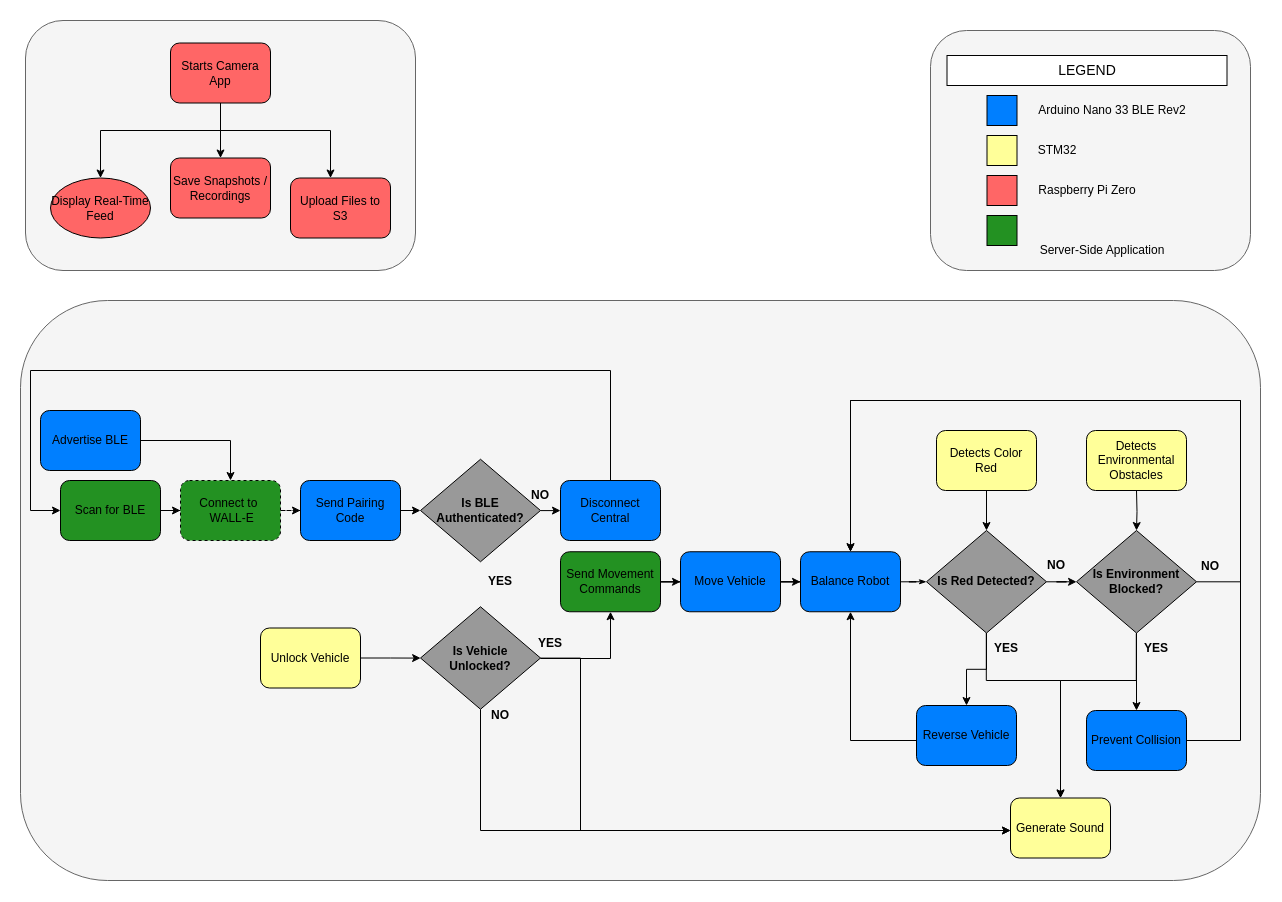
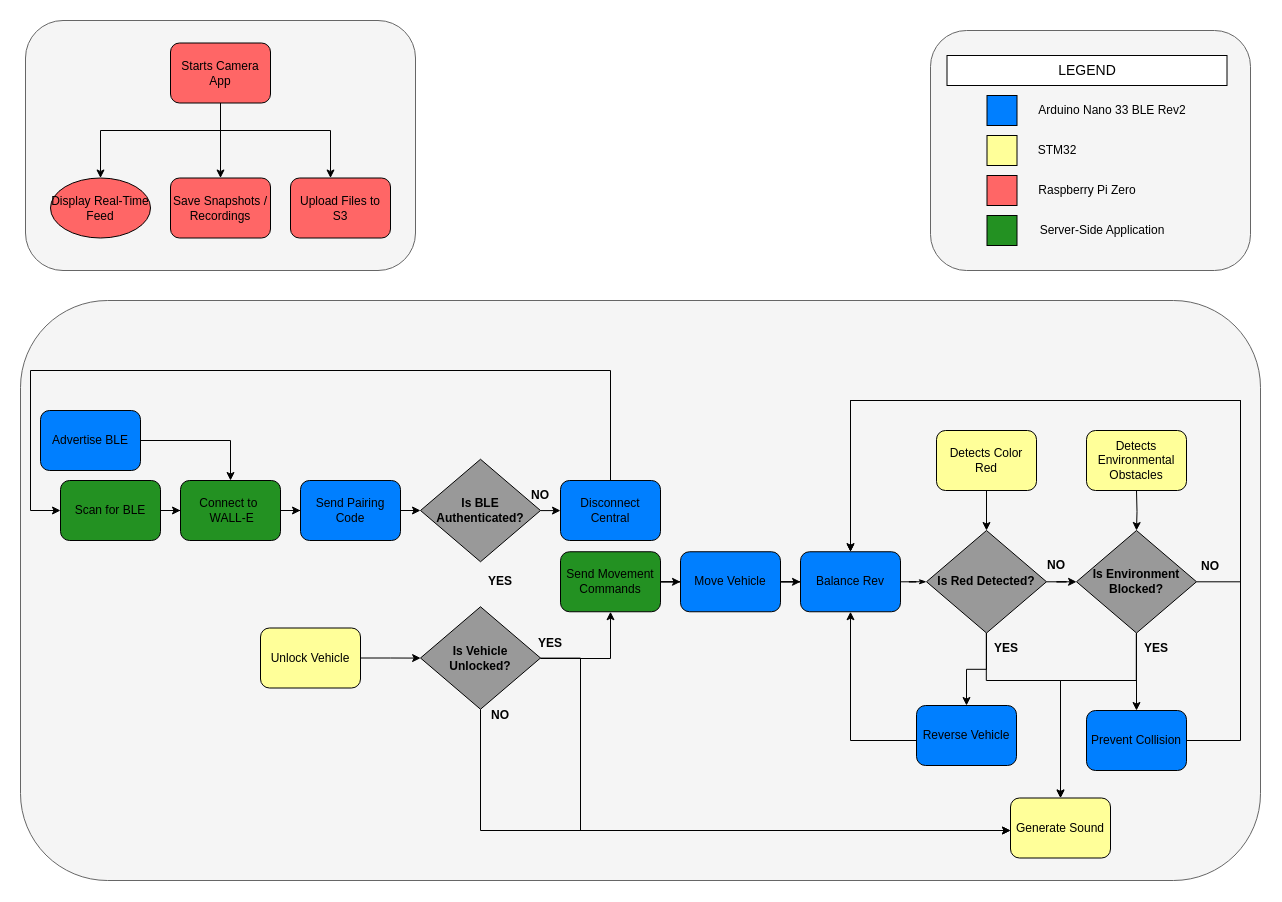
node "Save Snapshots / Recordings": moved (221, 188) -> (221, 208)
node "Server-Side Application": moved (1102, 251) -> (1102, 231)
node "Connect to WALL-E": style dashed -> solid
edge "Connect to WALL-E" -> "Send Pairing Code": style dashed -> solid
node "Balance Robot": label "Balance Robot" -> "Balance Rev"
